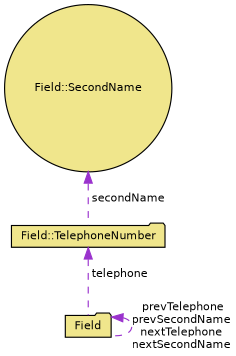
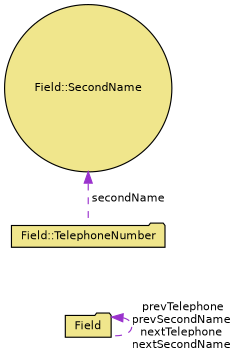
edge "Field" -> "Field::TelephoneNumber": removed, label "telephone"
